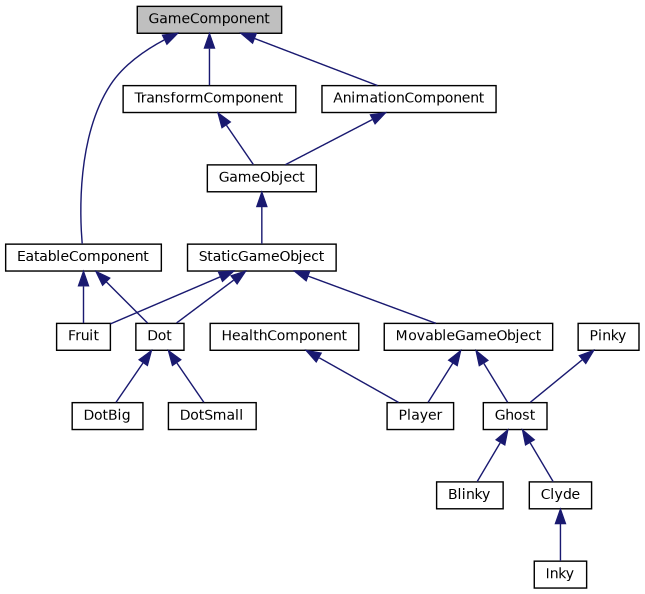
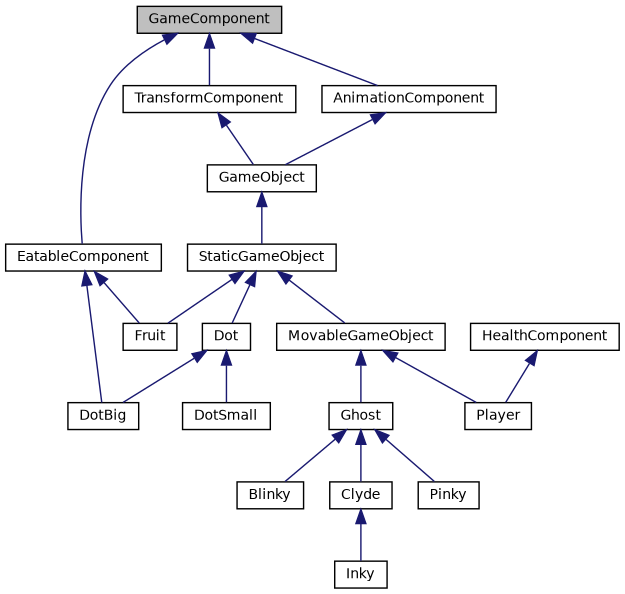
edge "Dot" -> "EatableComponent": now "DotBig" -> "EatableComponent"
edge "Ghost" -> "Pinky": reversed
